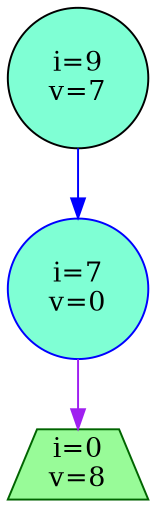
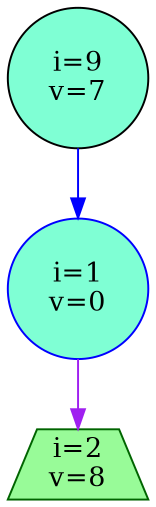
node "i=7 v=0": label "i=7 v=0" -> "i=1 v=0"
node "i=0 v=8": label "i=0 v=8" -> "i=2 v=8"
